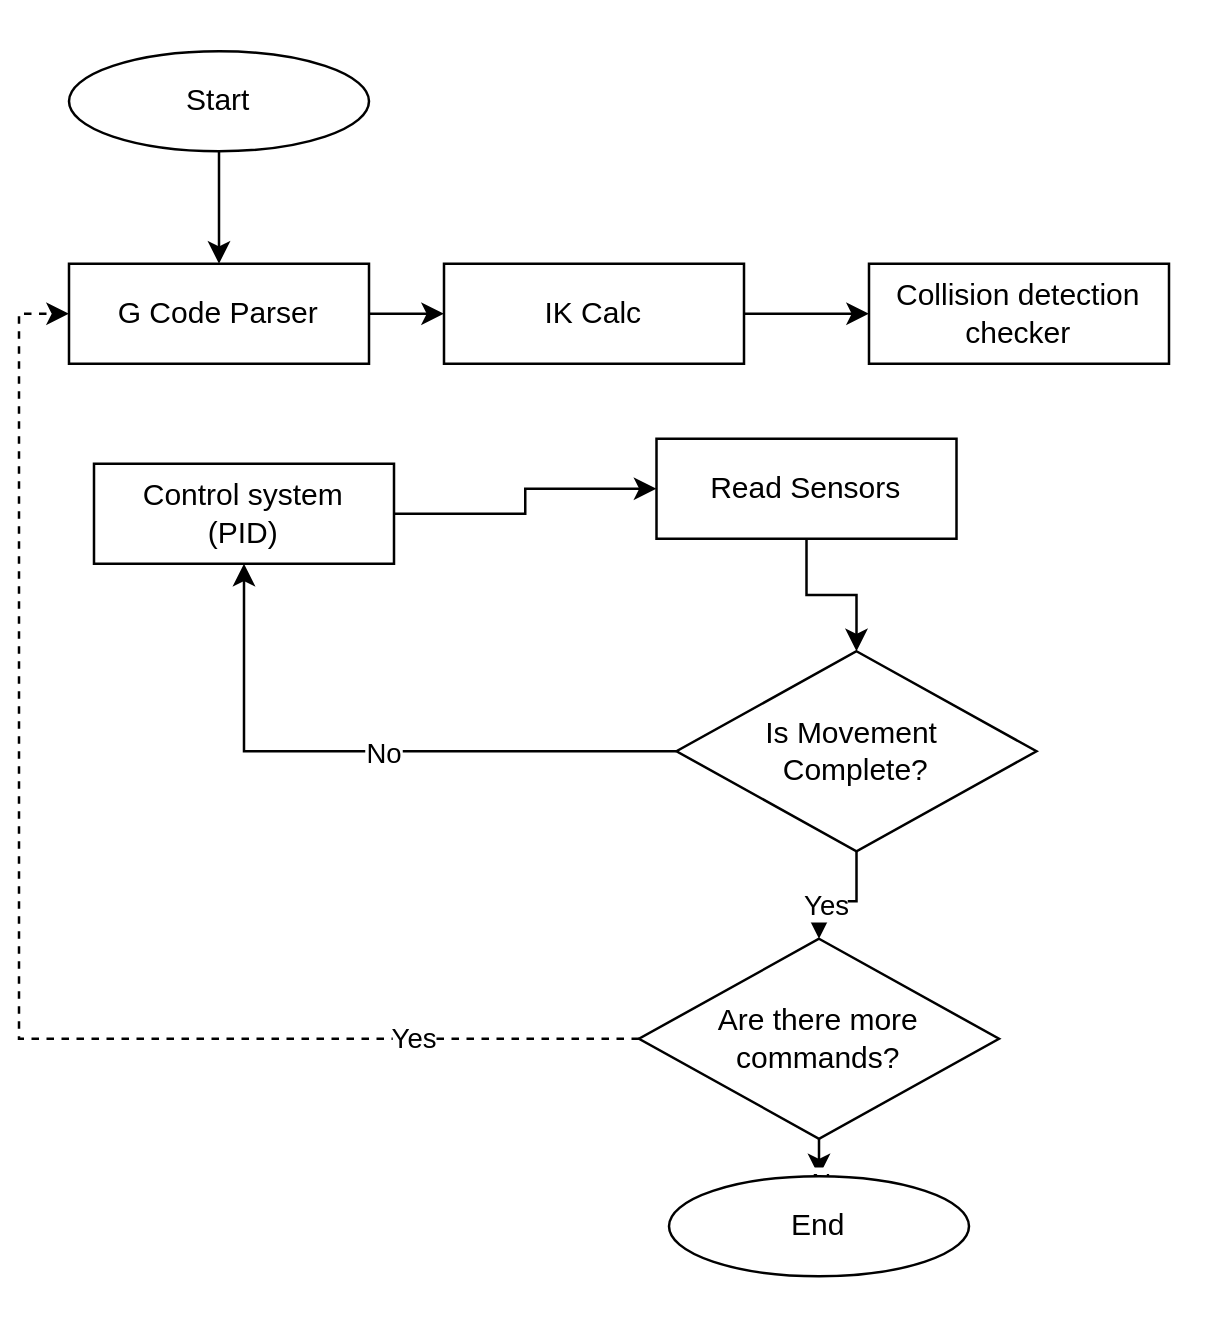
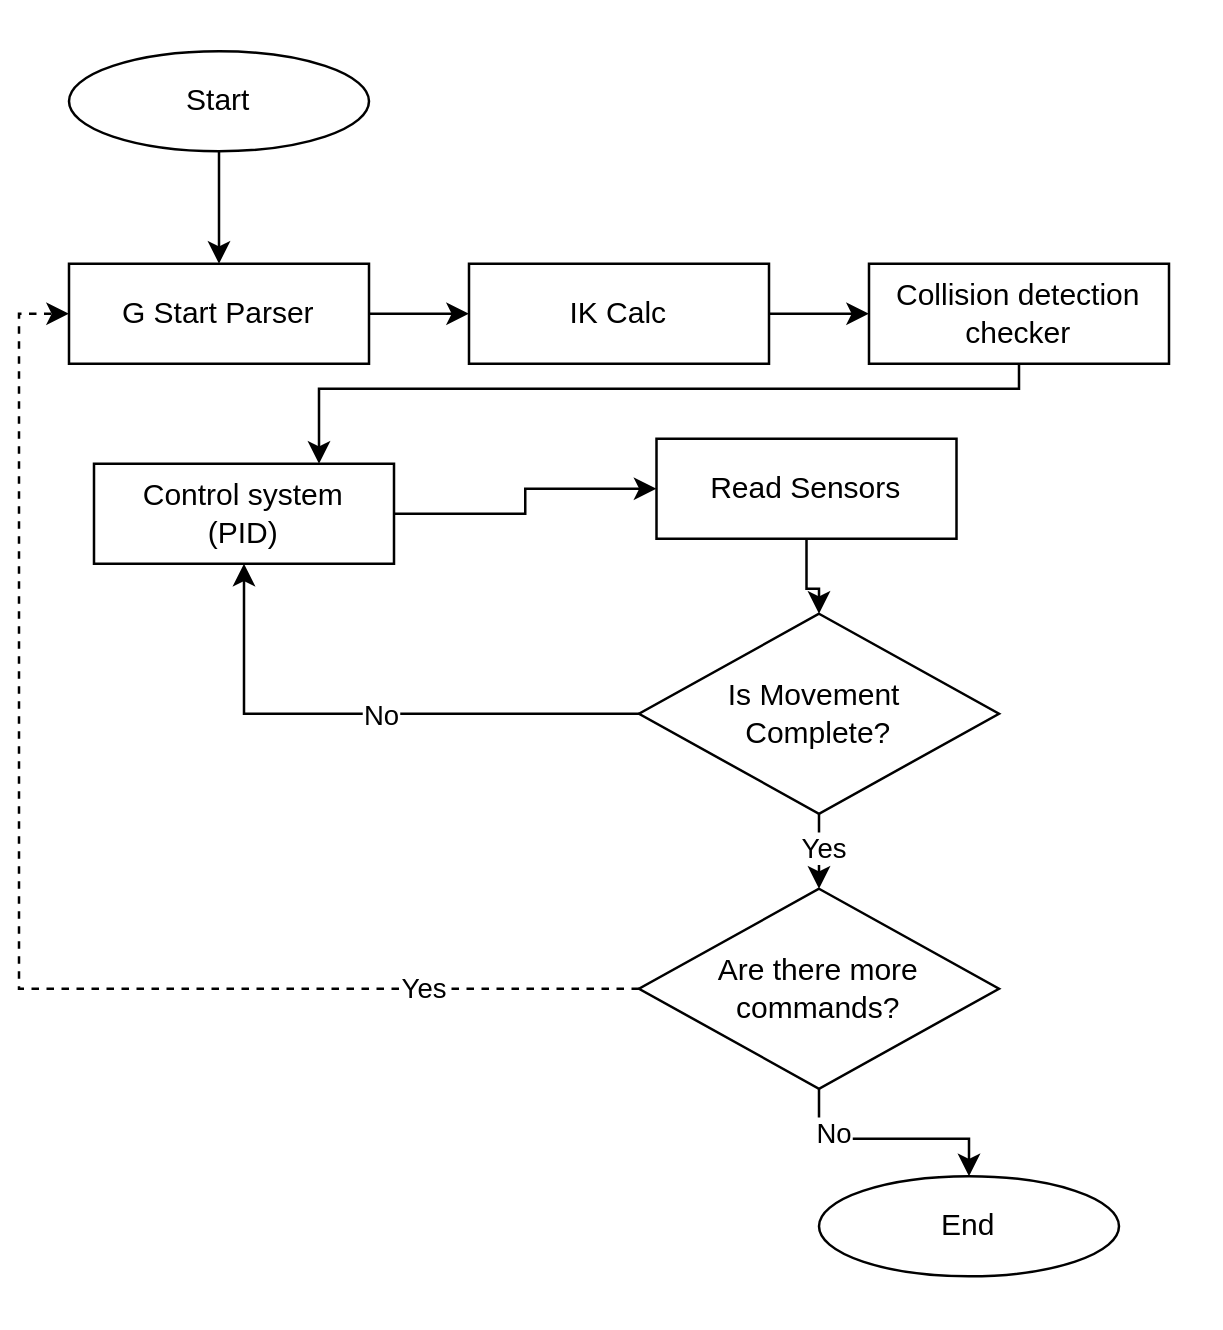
node "G Code Parser": label "G Code Parser" -> "G Start Parser"
node "IK Calc": moved (594, 314) -> (619, 314)
edge "Collision detection checker" -> "Control system (PID)": added
node "Is Movement Complete?": moved (856, 751) -> (819, 714)
node "Are there more commands?": moved (819, 1039) -> (819, 989)
node "End": moved (819, 1226) -> (969, 1226)
